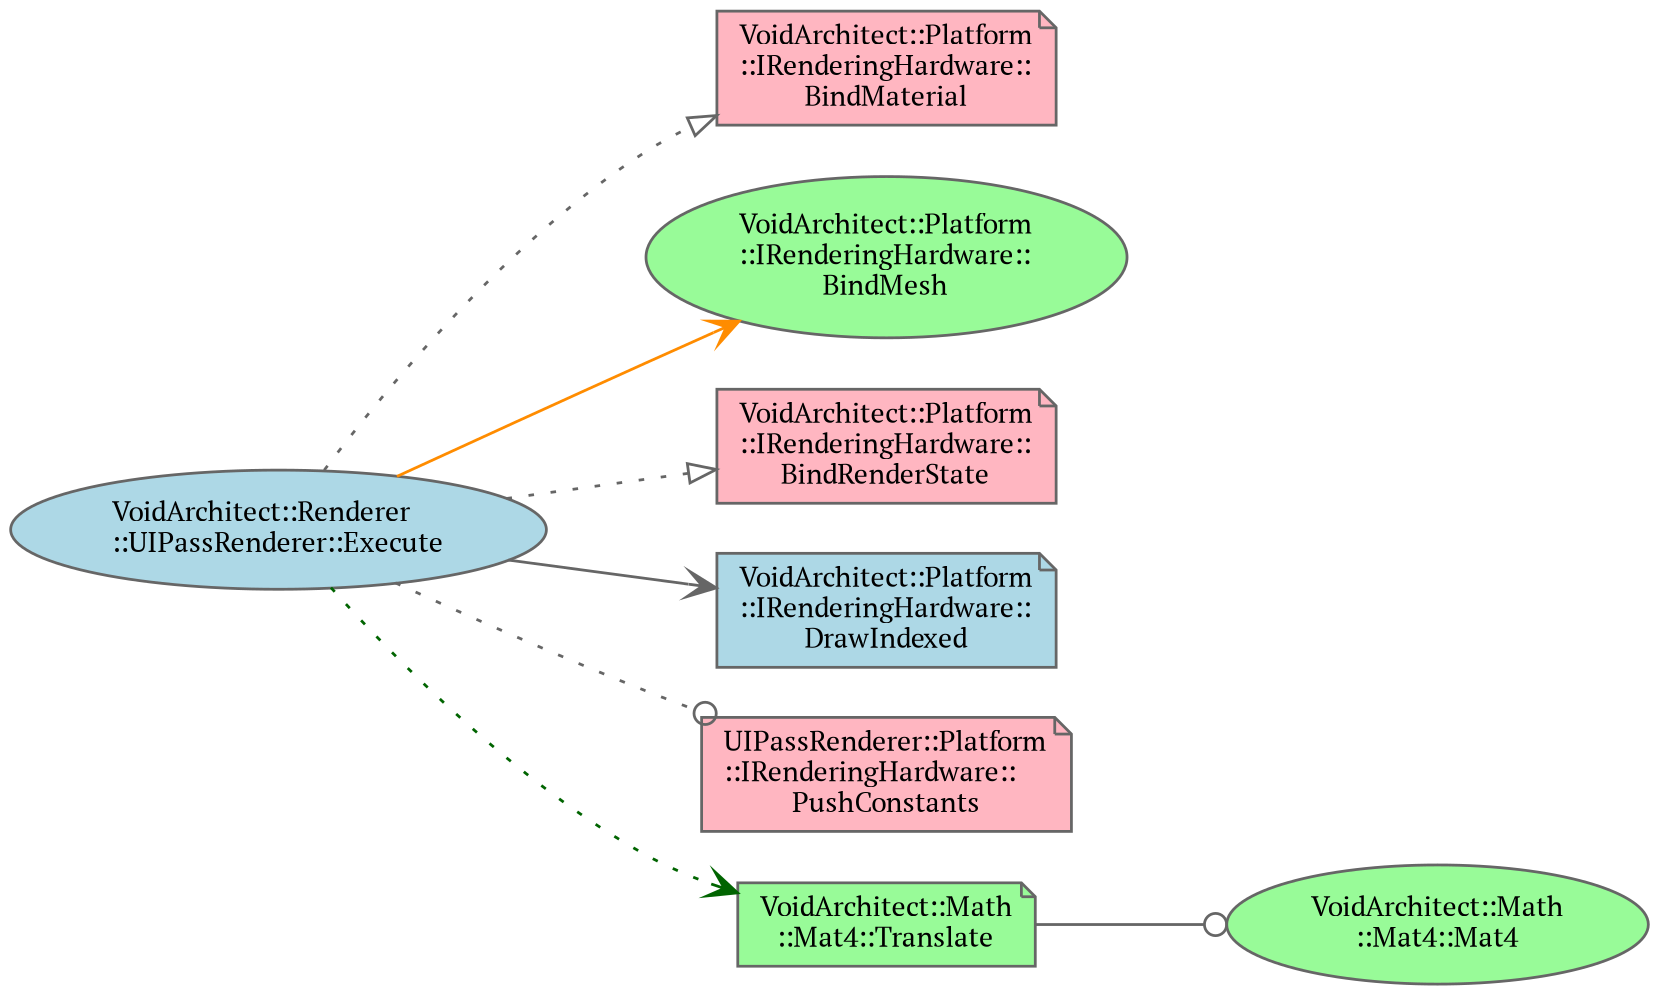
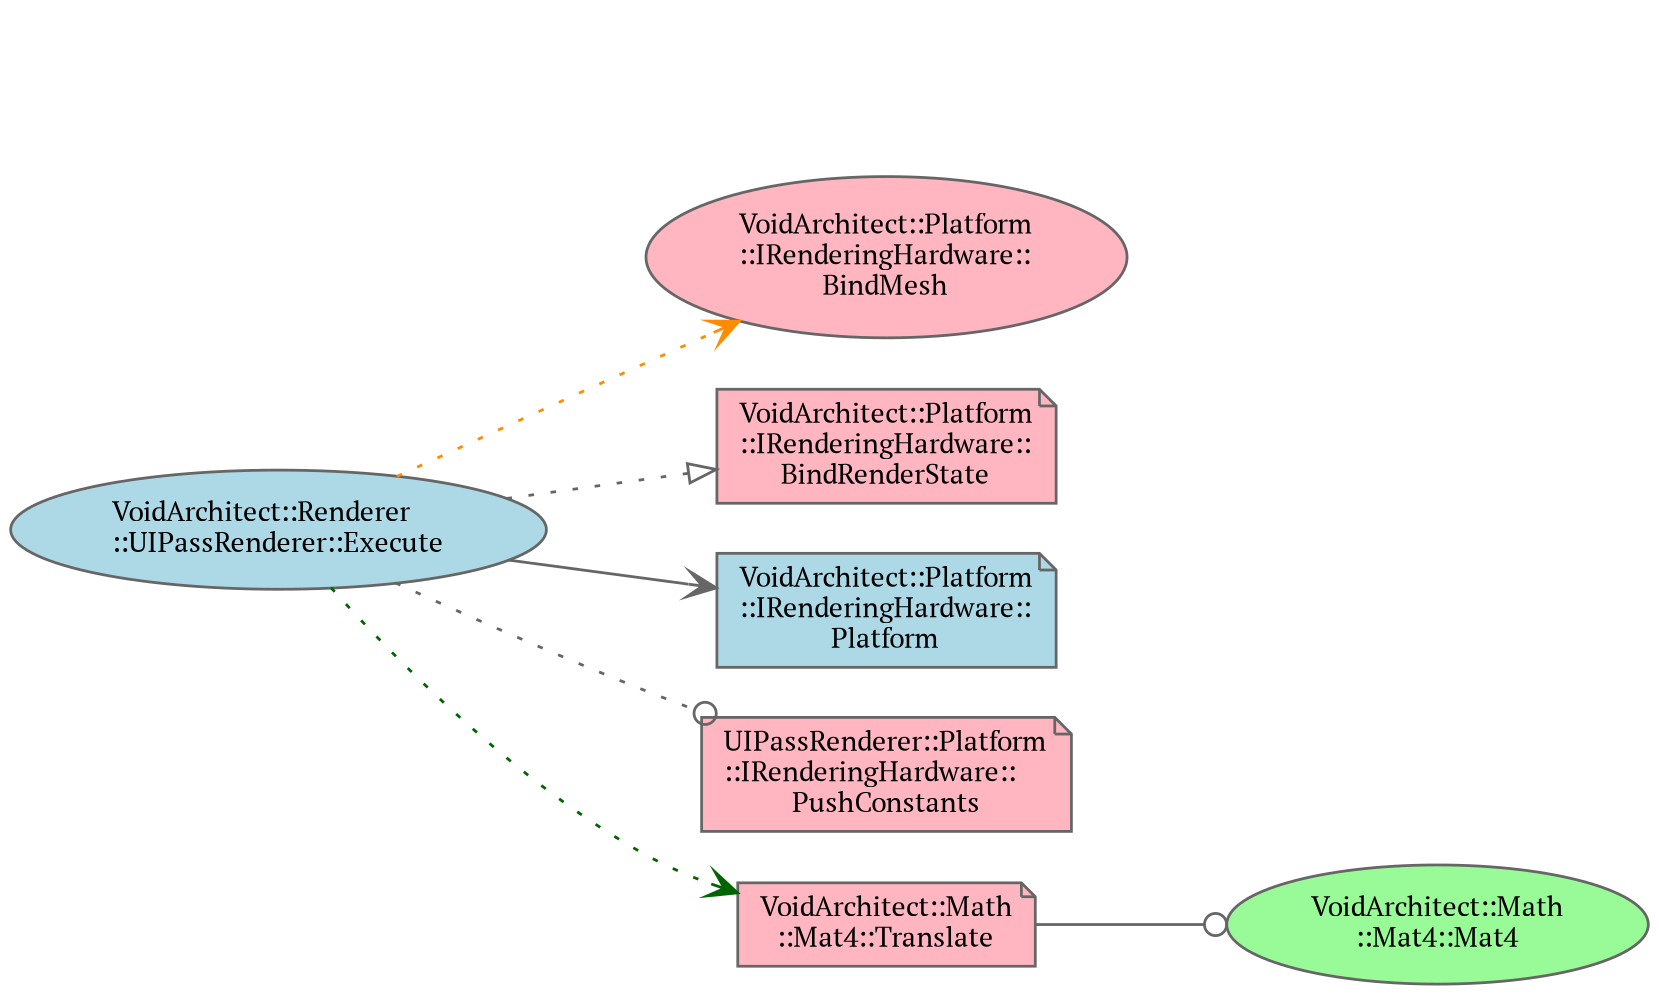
node "VoidArchitect::Platform ::IRenderingHardware:: BindMaterial": removed
node "VoidArchitect::Platform ::IRenderingHardware:: BindMesh": fillcolor palegreen -> lightpink
edge "VoidArchitect::Renderer ::UIPassRenderer::Execute" -> "VoidArchitect::Platform ::IRenderingHardware:: BindMesh": style solid -> dotted
node "VoidArchitect::Platform ::IRenderingHardware:: DrawIndexed": label "VoidArchitect::Platform ::IRenderingHardware:: DrawIndexed" -> "VoidArchitect::Platform ::IRenderingHardware:: Platform"
node "VoidArchitect::Math ::Mat4::Translate": fillcolor palegreen -> lightpink
